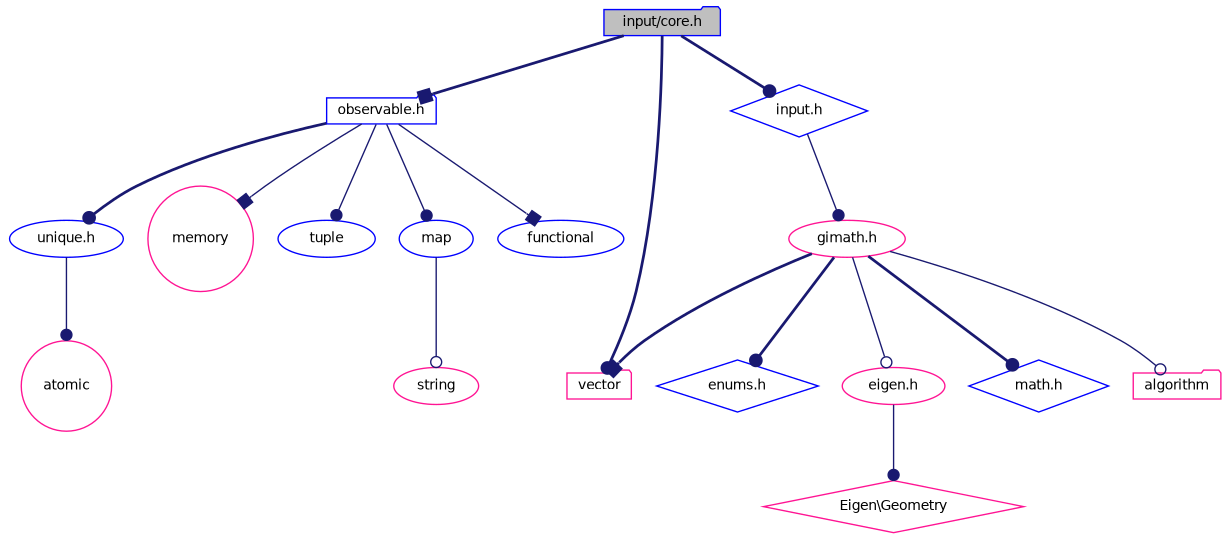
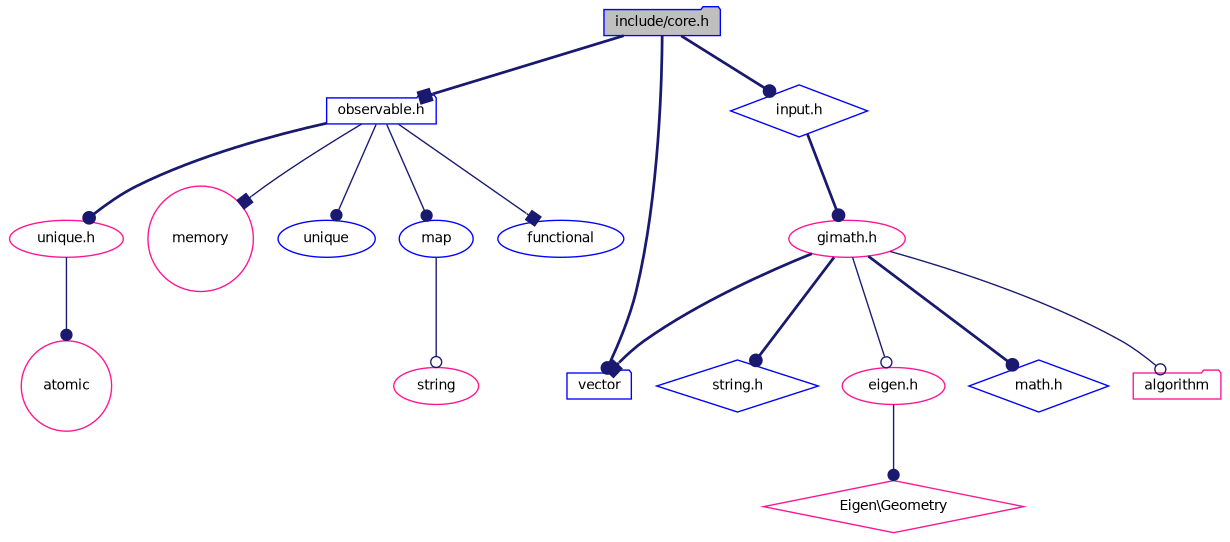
node "input/core.h": label "input/core.h" -> "include/core.h"
edge "input.h" -> "gimath.h": style solid -> bold
node "unique.h": color blue -> deeppink
node "tuple": label "tuple" -> "unique"
node "vector": color deeppink -> blue
node "enums.h": label "enums.h" -> "string.h"
